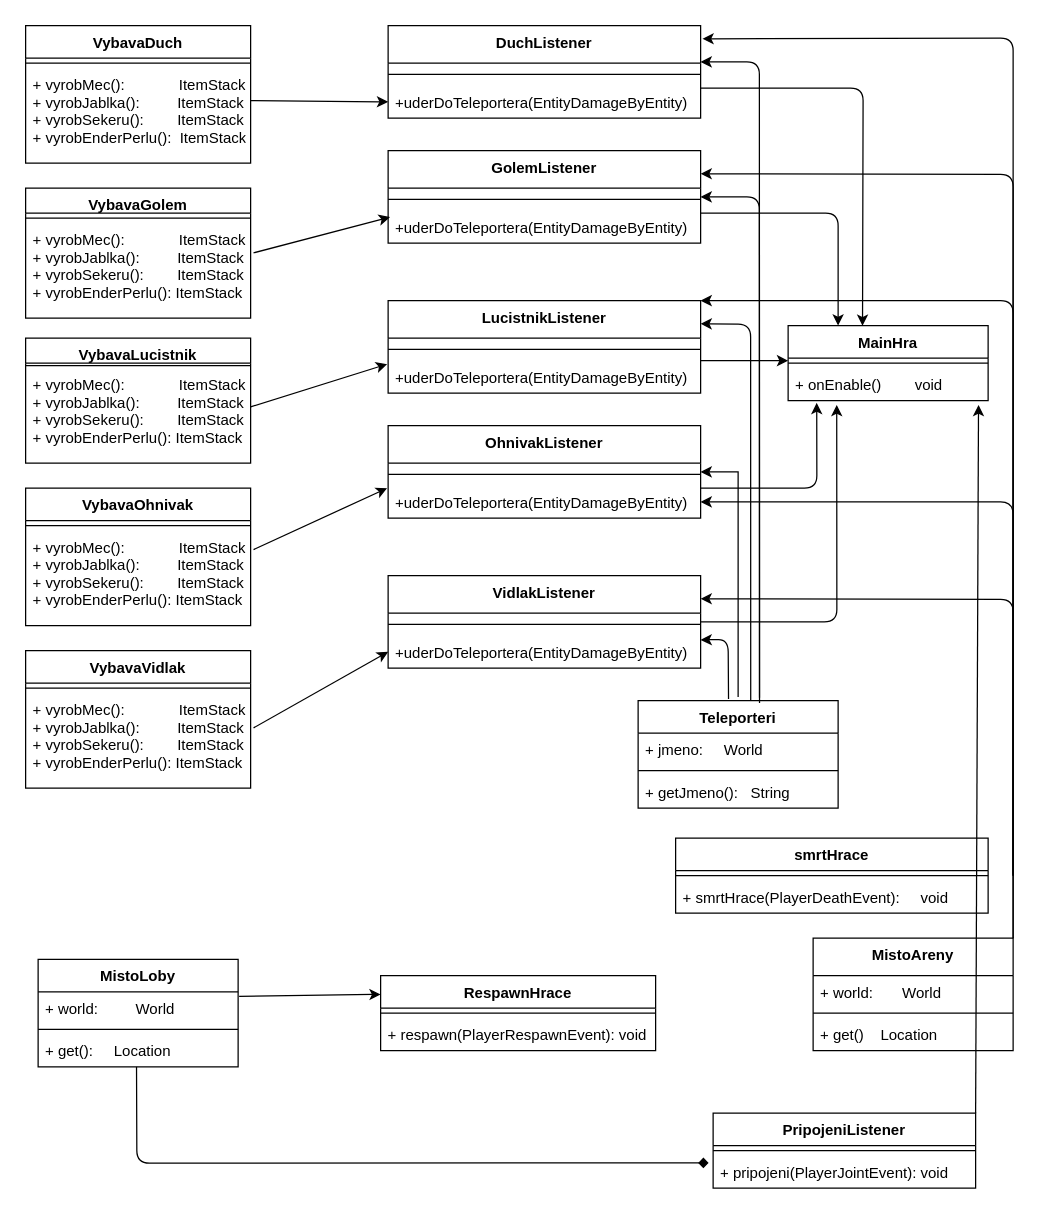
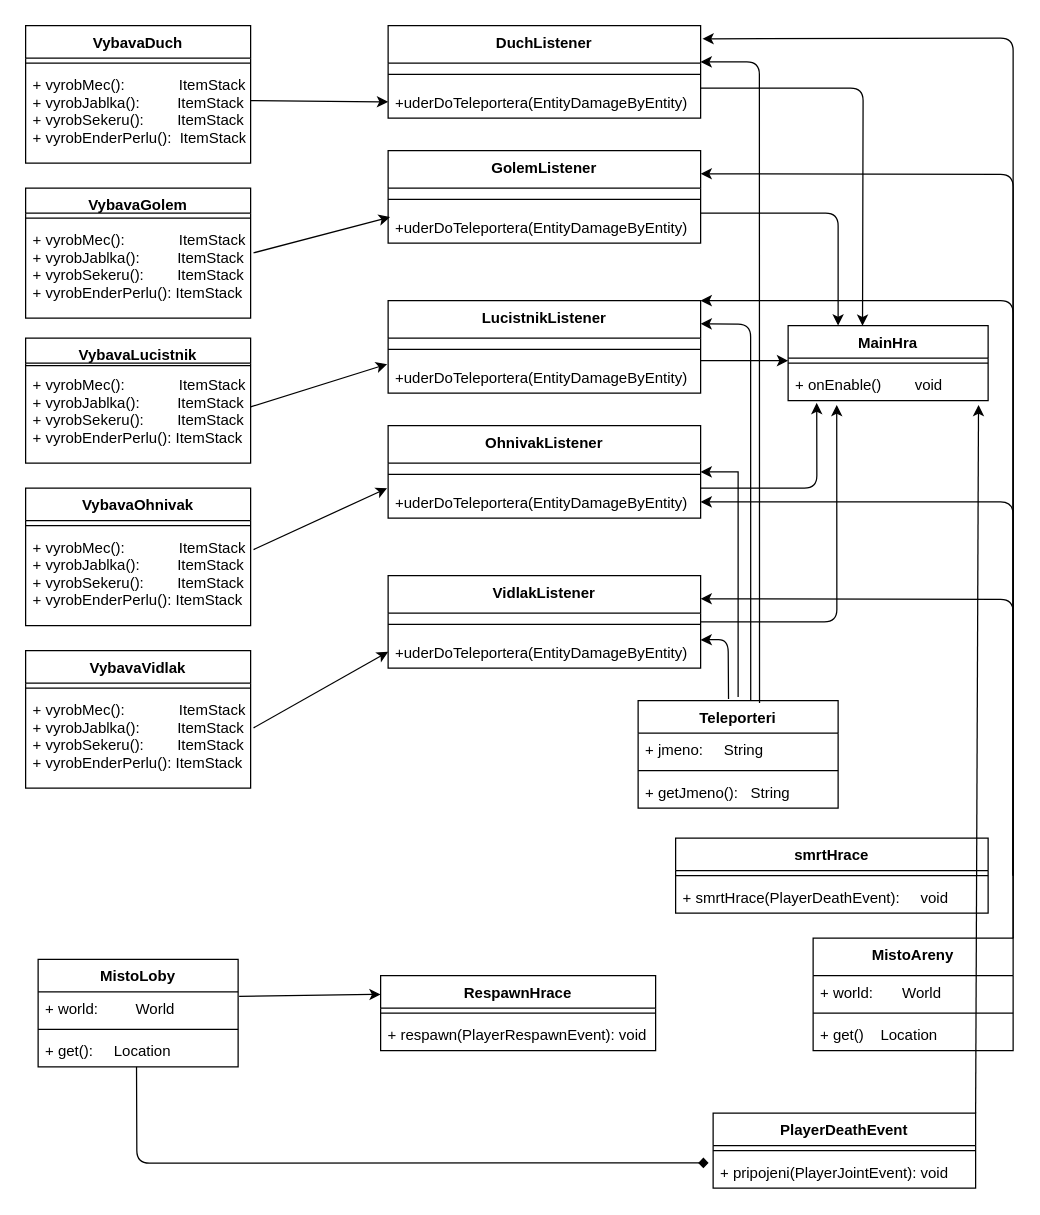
edge "Teleporteri" -> "GolemListener": removed
node "+ jmeno: World": label "+ jmeno: World" -> "+ jmeno: String"
node "PripojeniListener": label "PripojeniListener" -> "PlayerDeathEvent"
